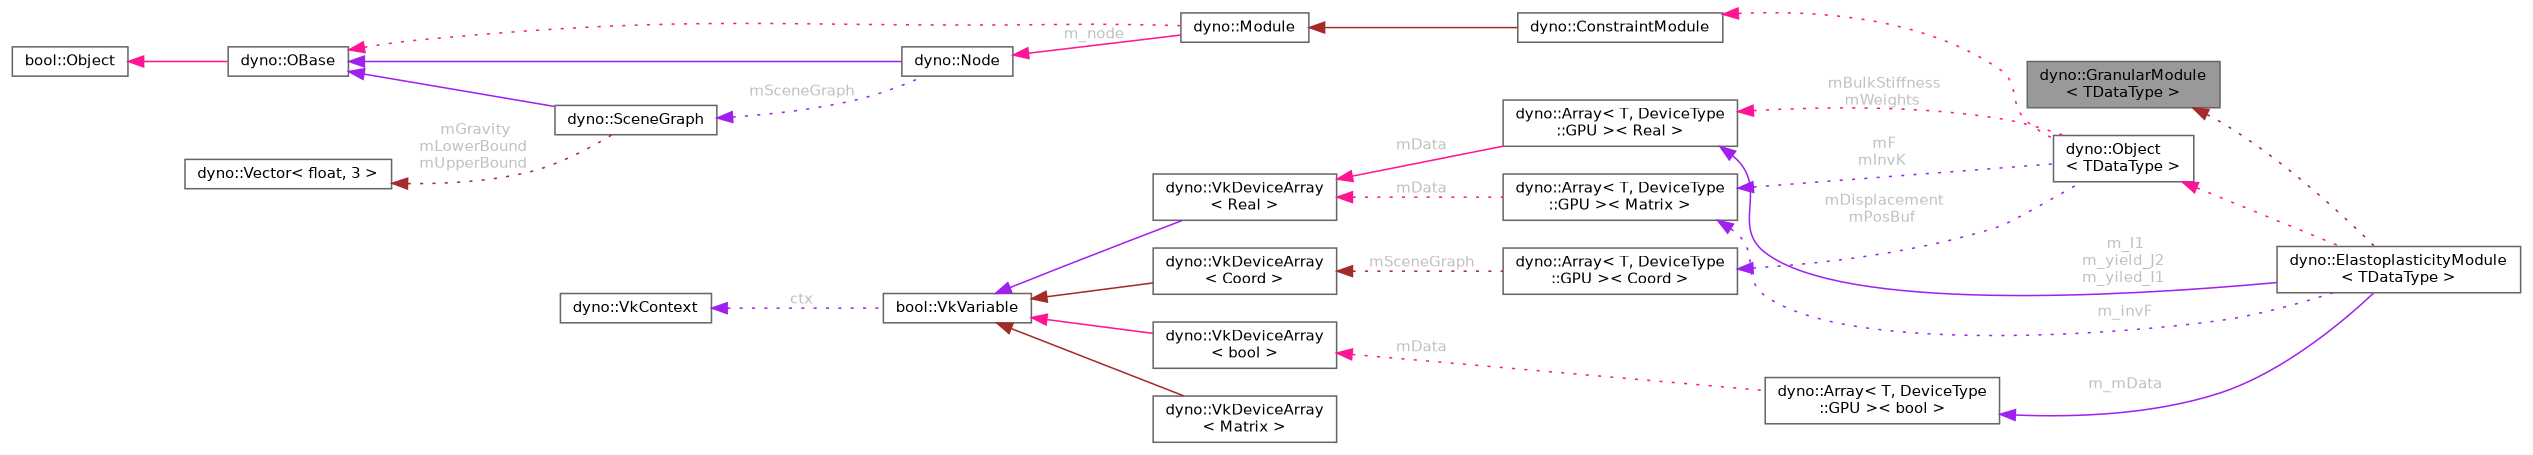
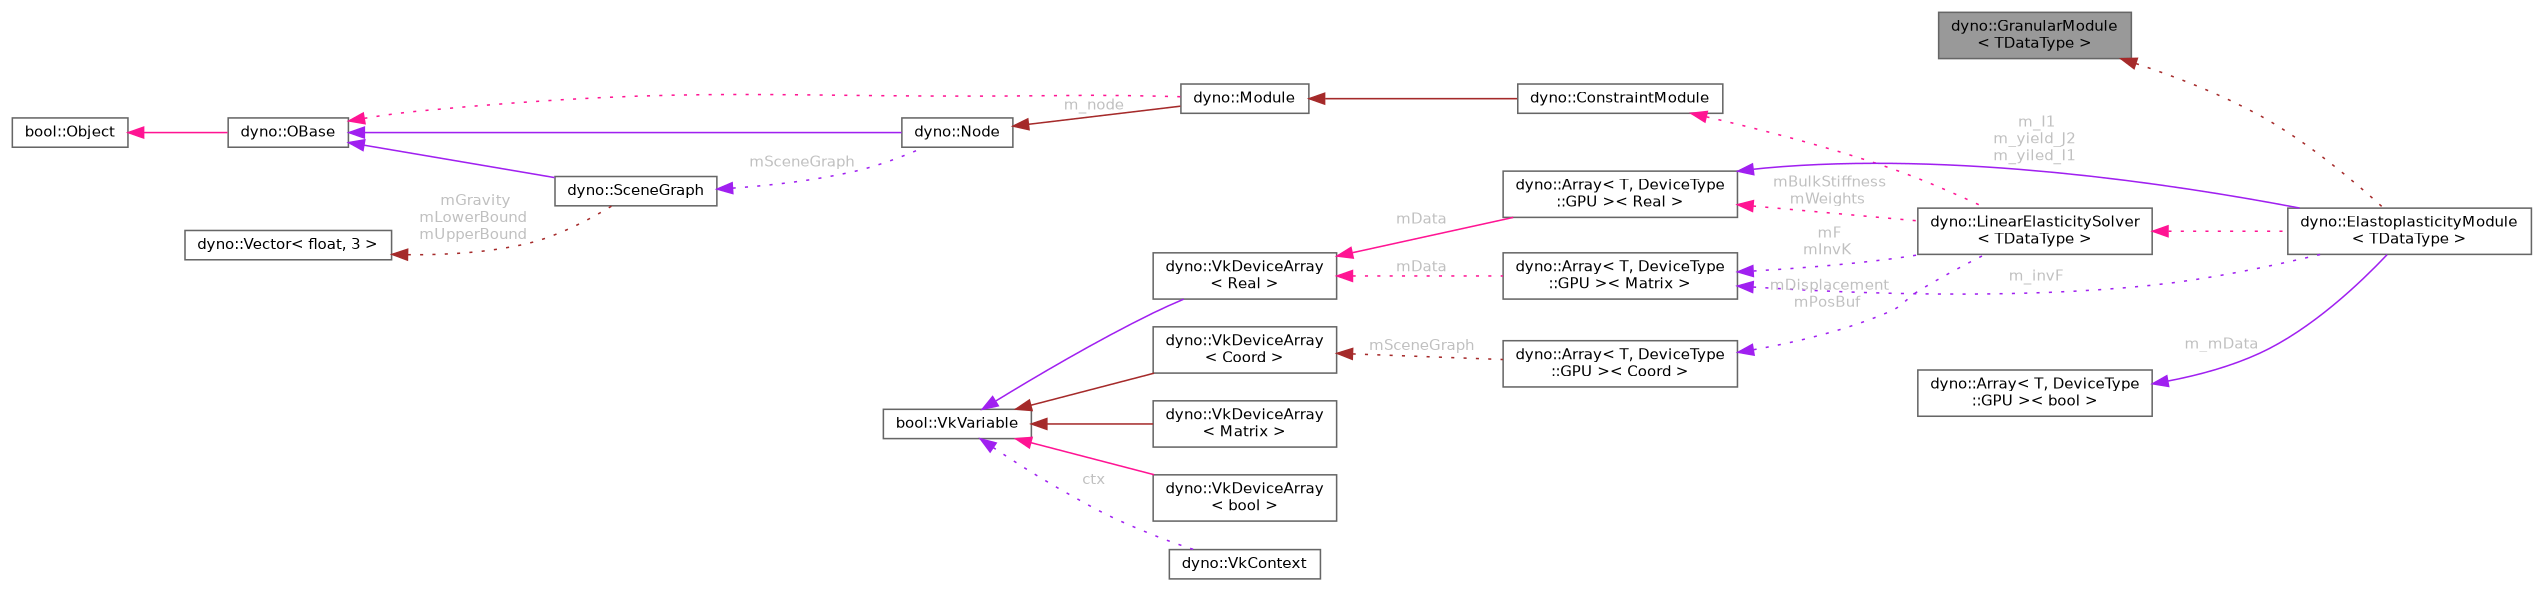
edge "dyno::Module" -> "dyno::Node": color deeppink -> brown
node "dyno::Object < TDataType >": label "dyno::Object < TDataType >" -> "dyno::LinearElasticitySolver < TDataType >"
edge "bool::VkVariable" -> "dyno::VkContext": reversed
edge "dyno::Array< T, DeviceType ::GPU >< bool >" -> "dyno::VkDeviceArray < bool >": removed, label "mData"
